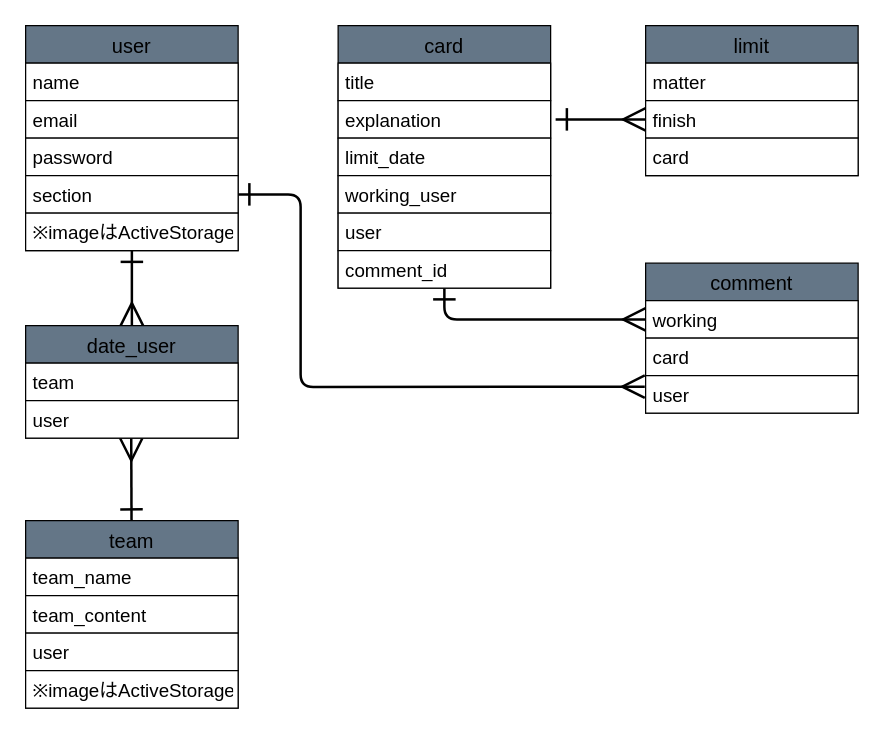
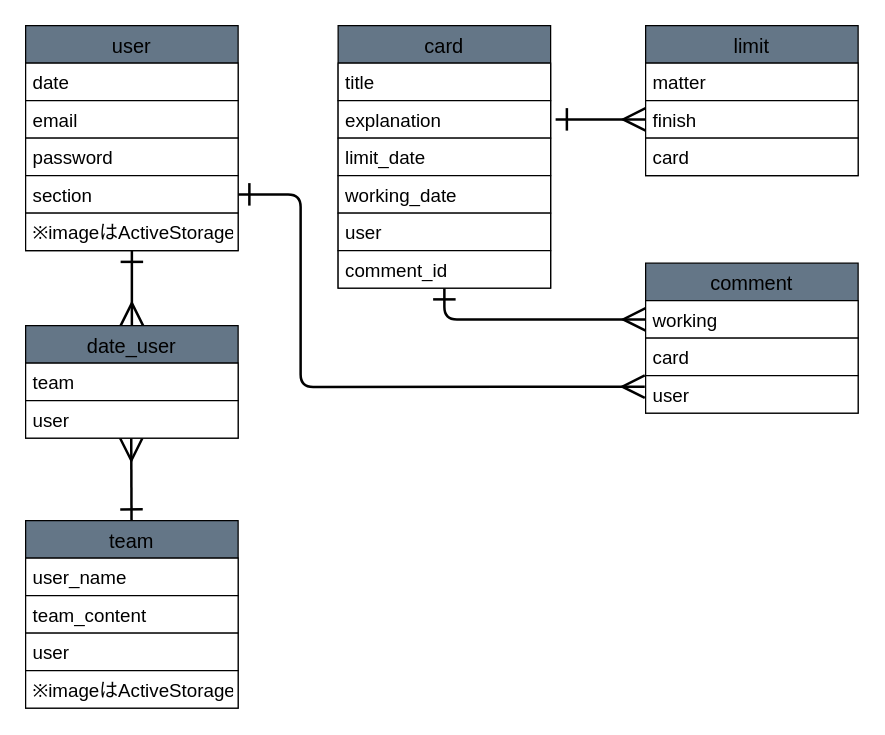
node "name": label "name" -> "date"
node "working_user": label "working_user" -> "working_date"
node "team_name": label "team_name" -> "user_name"
